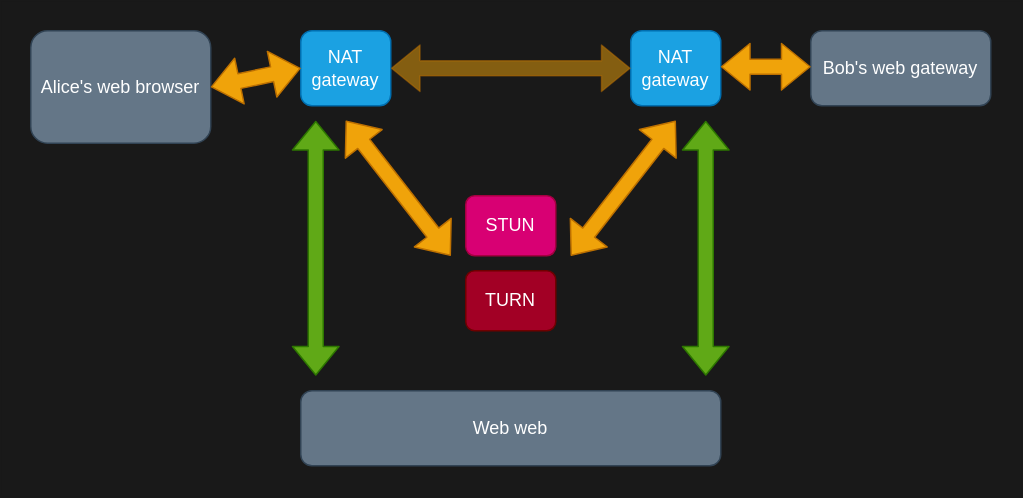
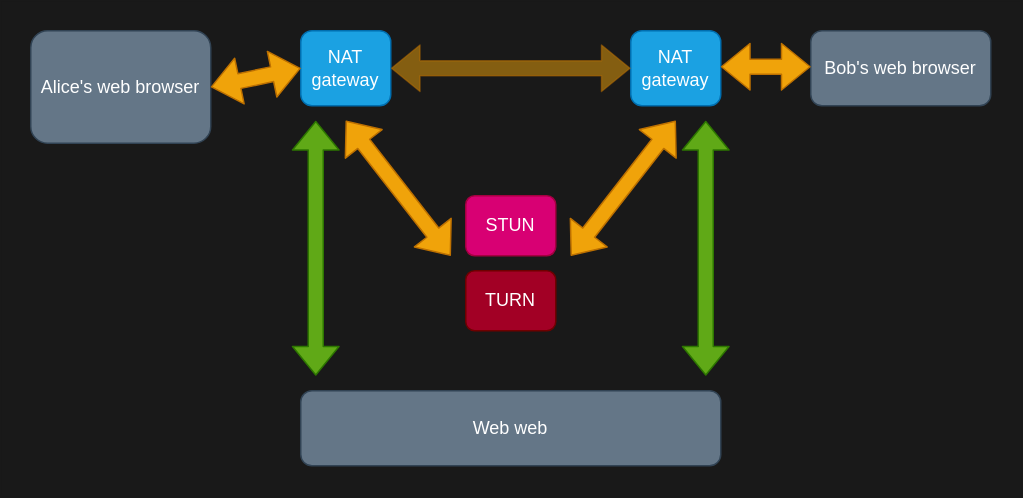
node "Bob's web gateway": label "Bob's web gateway" -> "Bob's web browser"
